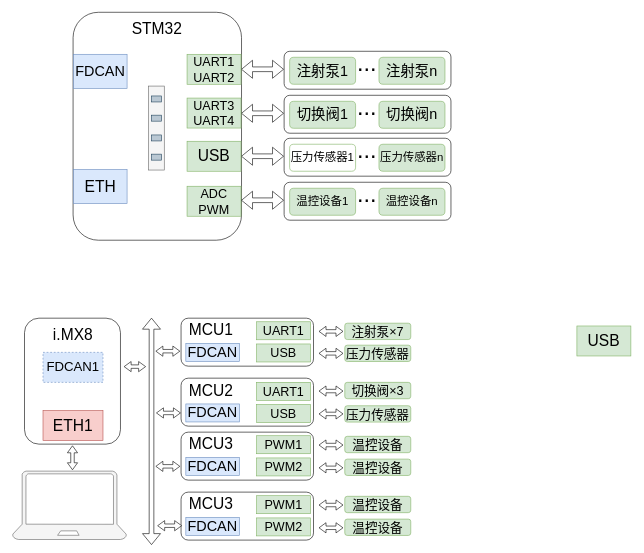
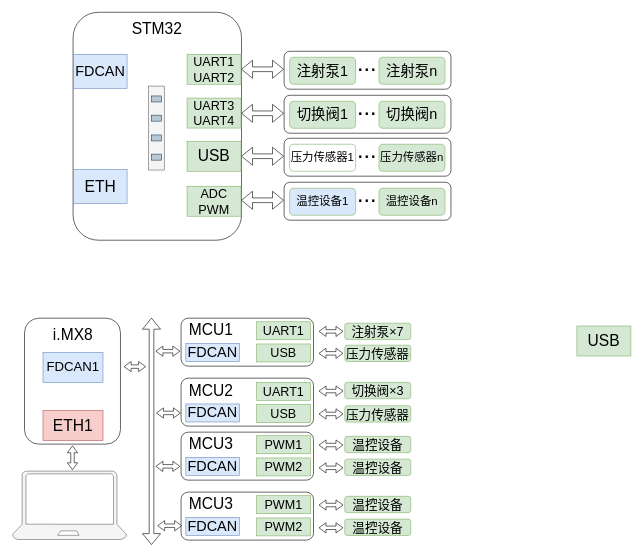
node "温控设备1": fillcolor #d5e8d4 -> #dae8fc
node "FDCAN1": style dashed -> solid
